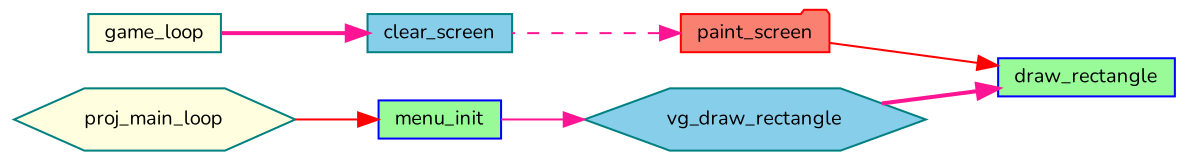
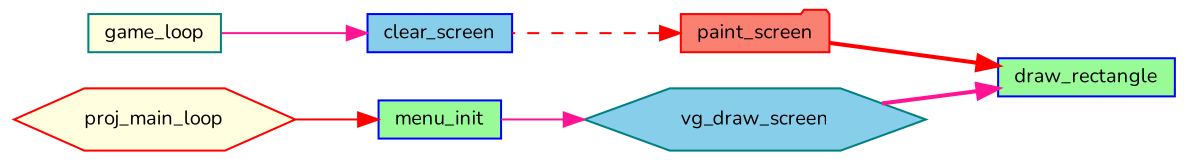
edge "game_loop" -> "clear_screen": style bold -> solid
node "clear_screen": color teal -> blue
edge "clear_screen" -> "paint_screen": color deeppink -> red
edge "paint_screen" -> "draw_rectangle": style solid -> bold
node "proj_main_loop": color teal -> red
node "vg_draw_rectangle": label "vg_draw_rectangle" -> "vg_draw_screen"
